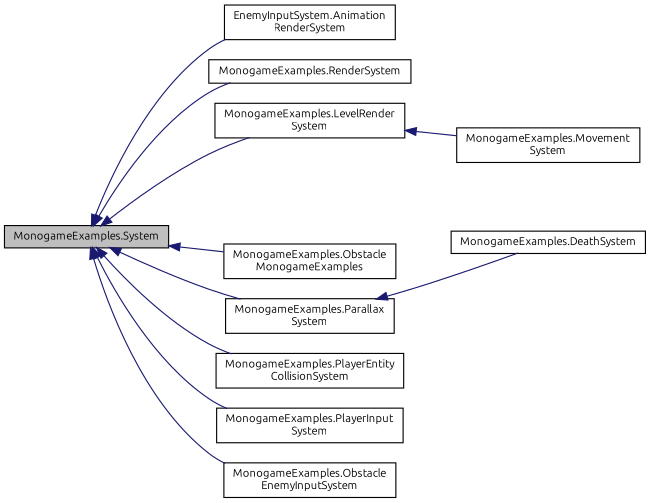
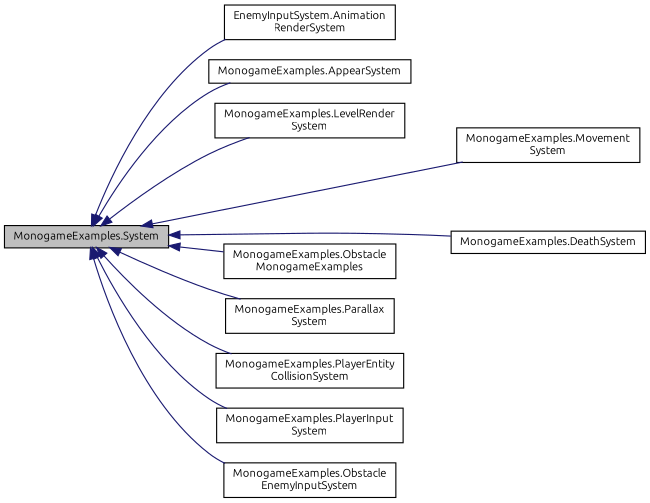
node "MonogameExamples.RenderSystem": label "MonogameExamples.RenderSystem" -> "MonogameExamples.AppearSystem"
edge "MonogameExamples.Movement System" -> "MonogameExamples.LevelRender System": now "MonogameExamples.Movement System" -> "MonogameExamples.System"
edge "MonogameExamples.DeathSystem" -> "MonogameExamples.Parallax System": now "MonogameExamples.DeathSystem" -> "MonogameExamples.System"
